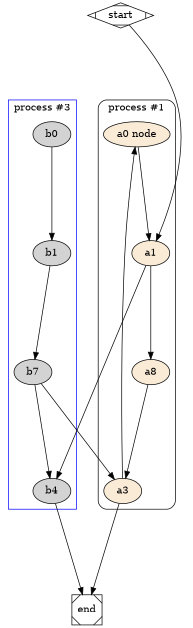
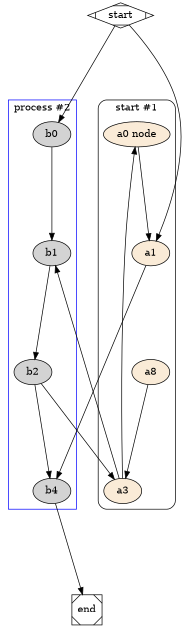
edge "start" -> "b0": added
cluster "process #3": label "process #3" -> "process #2"
cluster "process #1": label "process #1" -> "start #1"
edge "a1" -> "a8": removed
node "b7": label "b7" -> "b2"
edge "a3" -> "end": now "a3" -> "b1"
